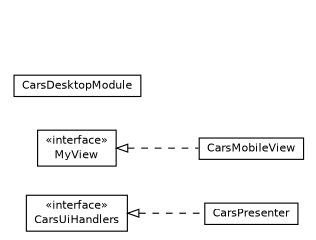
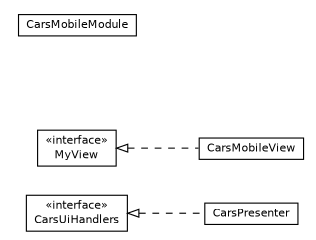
node "CarsMobileModule": added
node "CarsDesktopModule": removed
